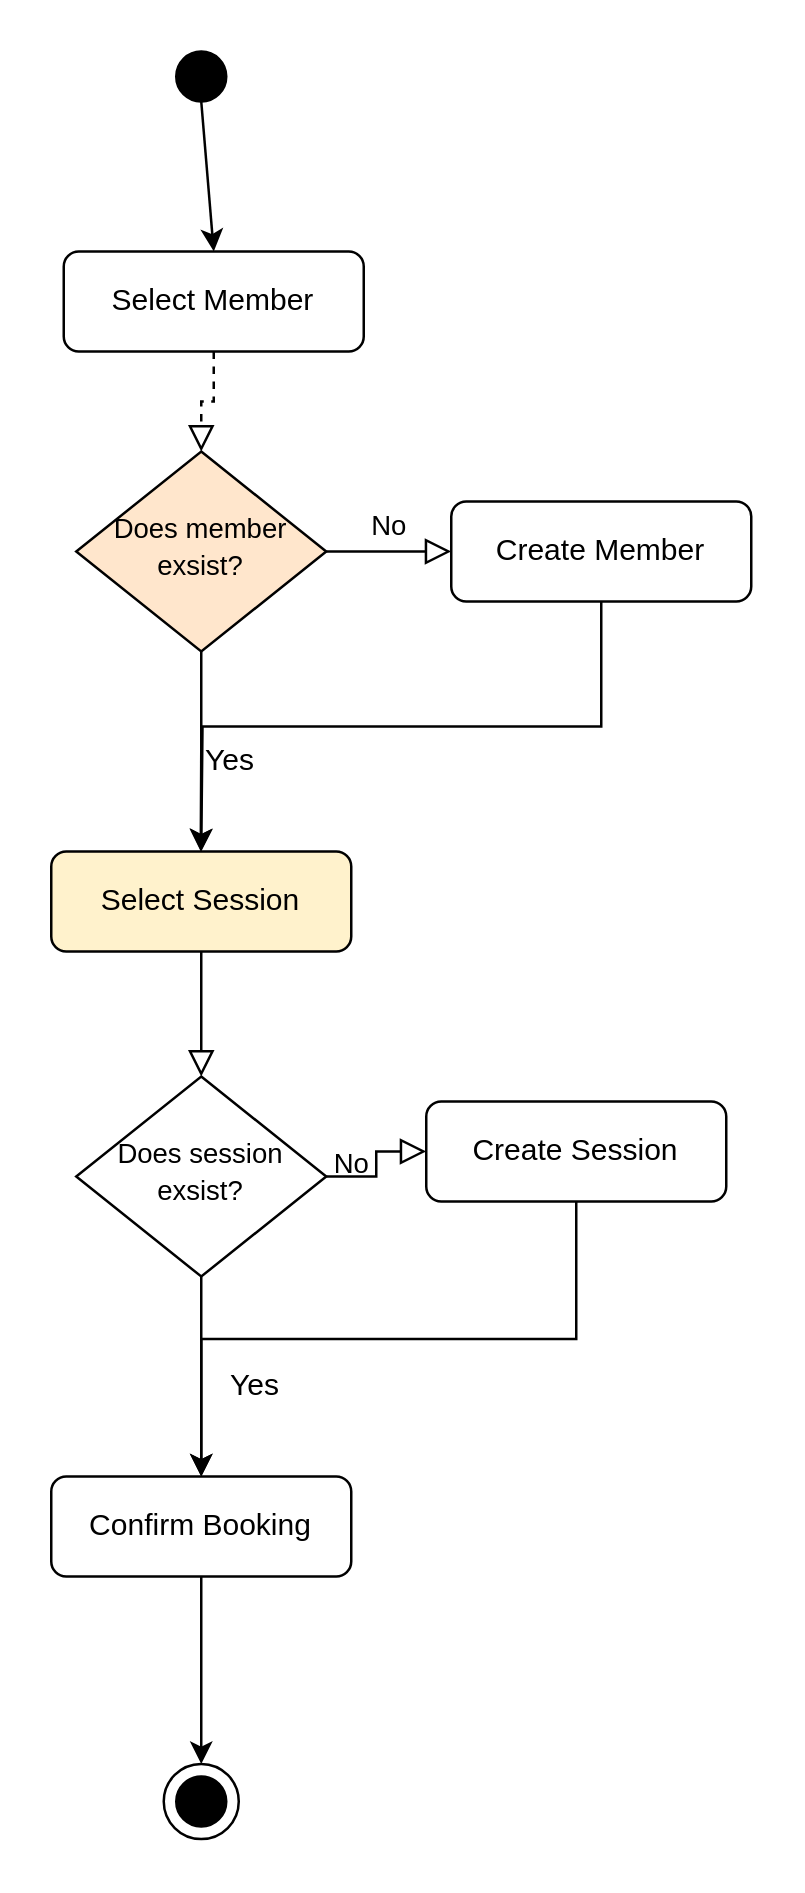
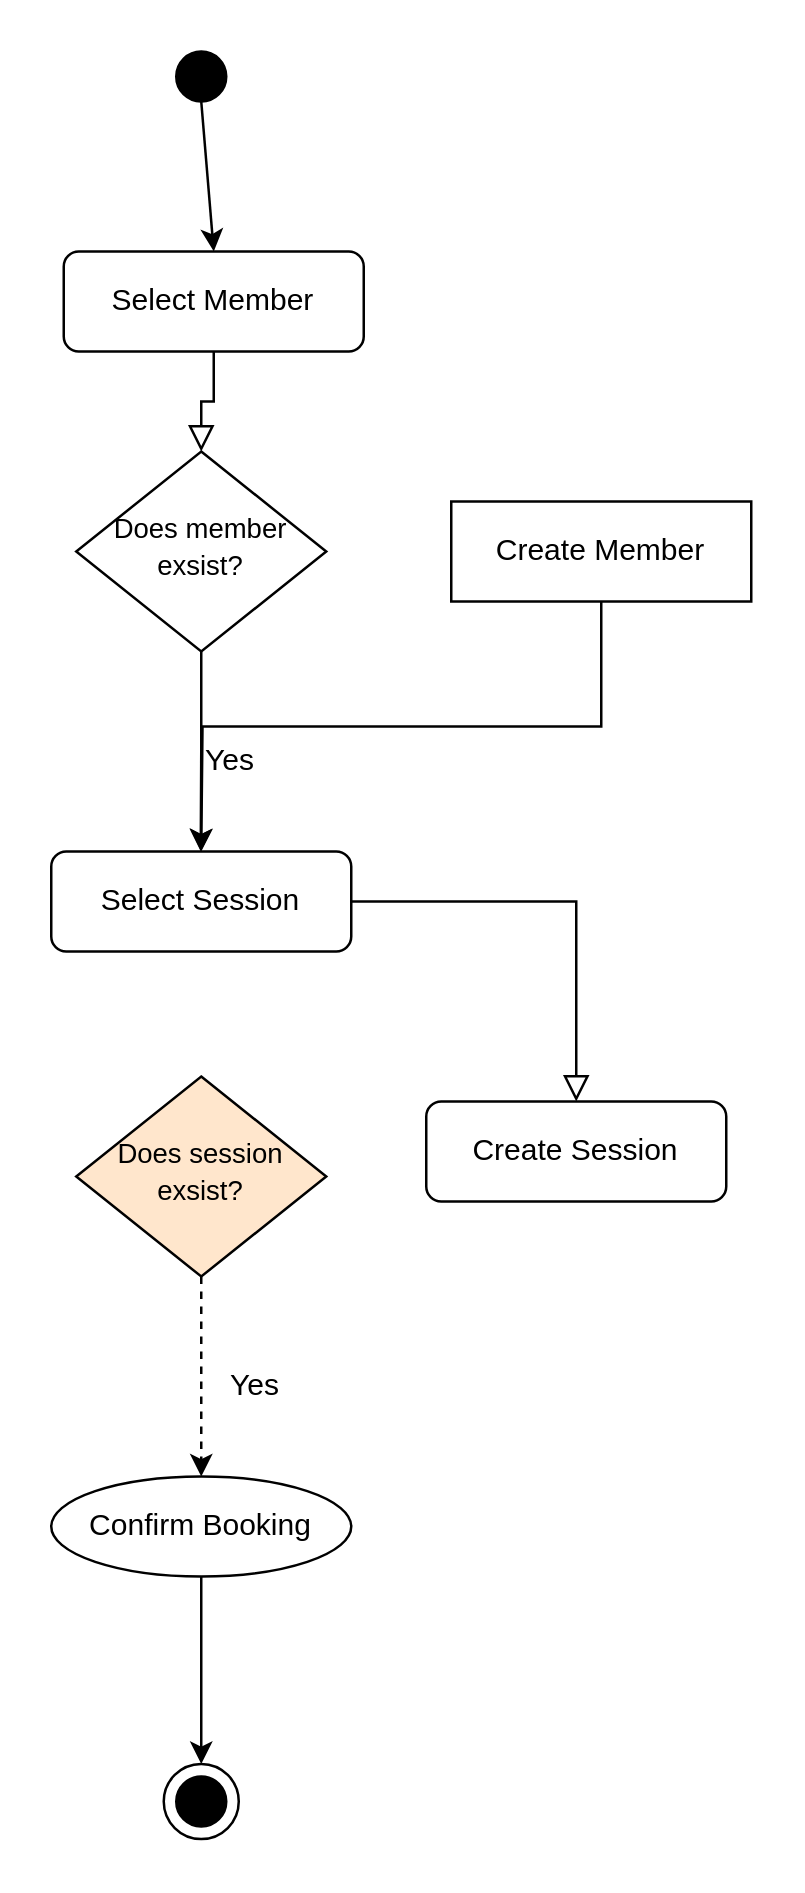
edge "Select Member" -> "Does member exsist?": style dashed -> solid
node "Does member exsist?": fillcolor #ffe6cc -> #ffffff
edge "Does member exsist?" -> "Create Member": removed, label "No"
node "Create Member": shape rounded rectangle -> rectangle
node "Select Session": fillcolor #fff2cc -> #ffffff
edge "Select Session" -> "Does session exsist?": now "Select Session" -> "Create Session"
node "Does session exsist?": fillcolor #ffffff -> #ffe6cc
edge "Does session exsist?" -> "Create Session": removed, label "No"
edge "Does session exsist?" -> "Confirm Booking": style solid -> dashed
edge "Create Session" -> "Confirm Booking": removed
node "Confirm Booking": shape rounded rectangle -> ellipse
